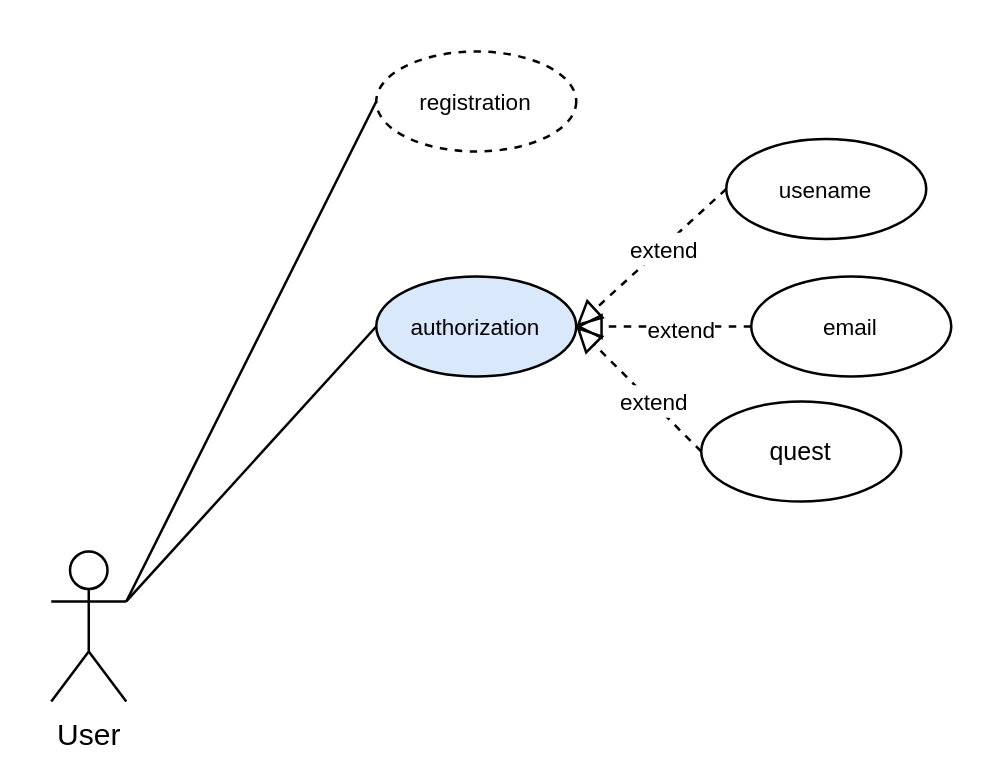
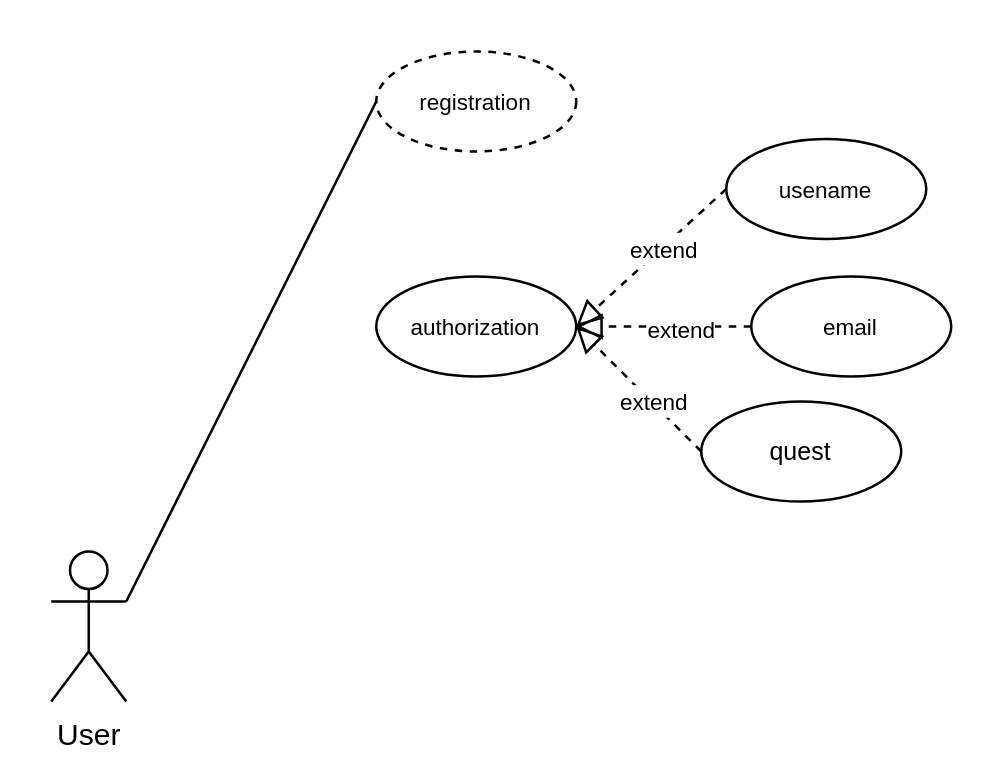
node "authorization": fillcolor #dae8fc -> #ffffff
edge "authorization" -- "User": removed
